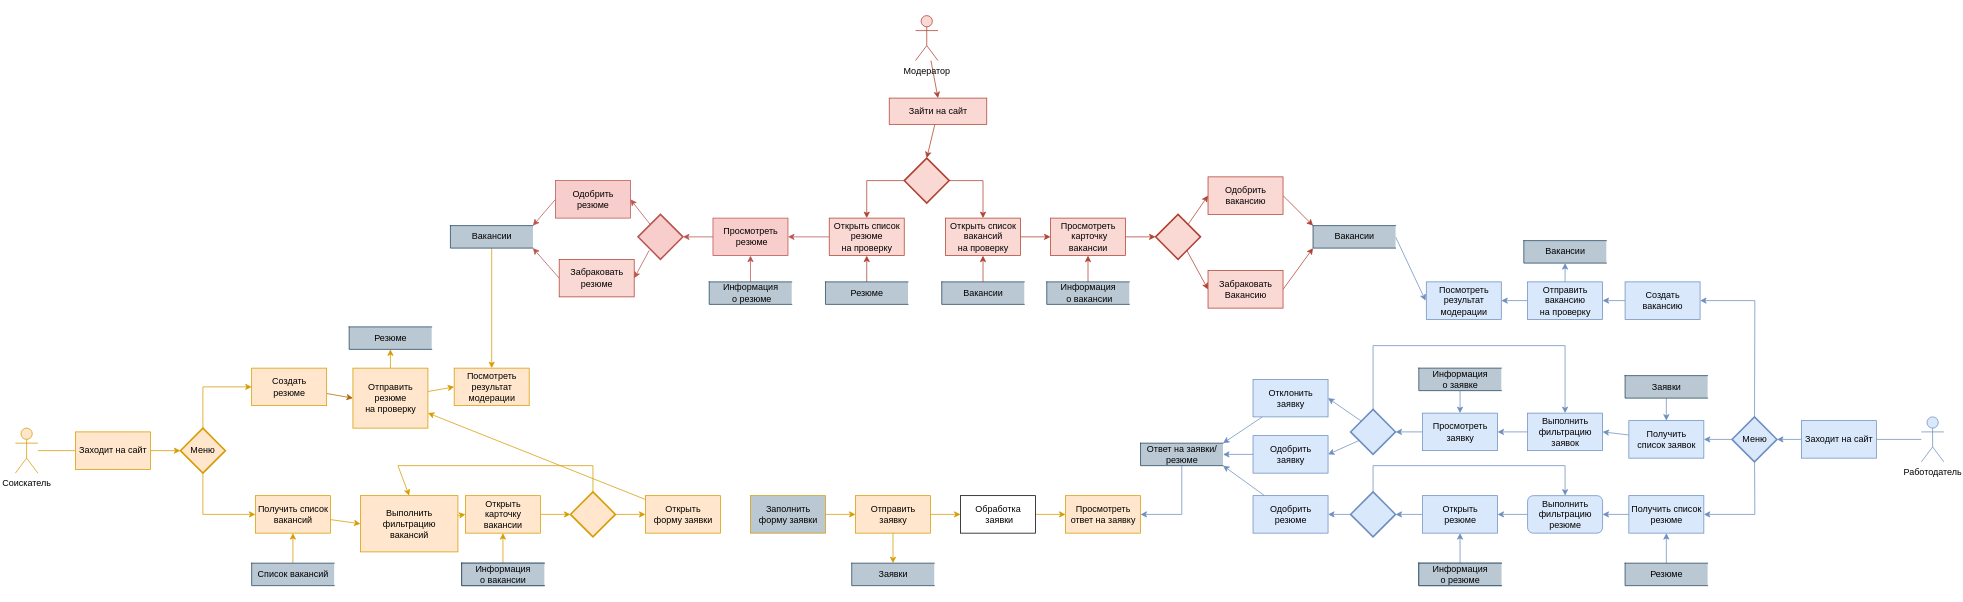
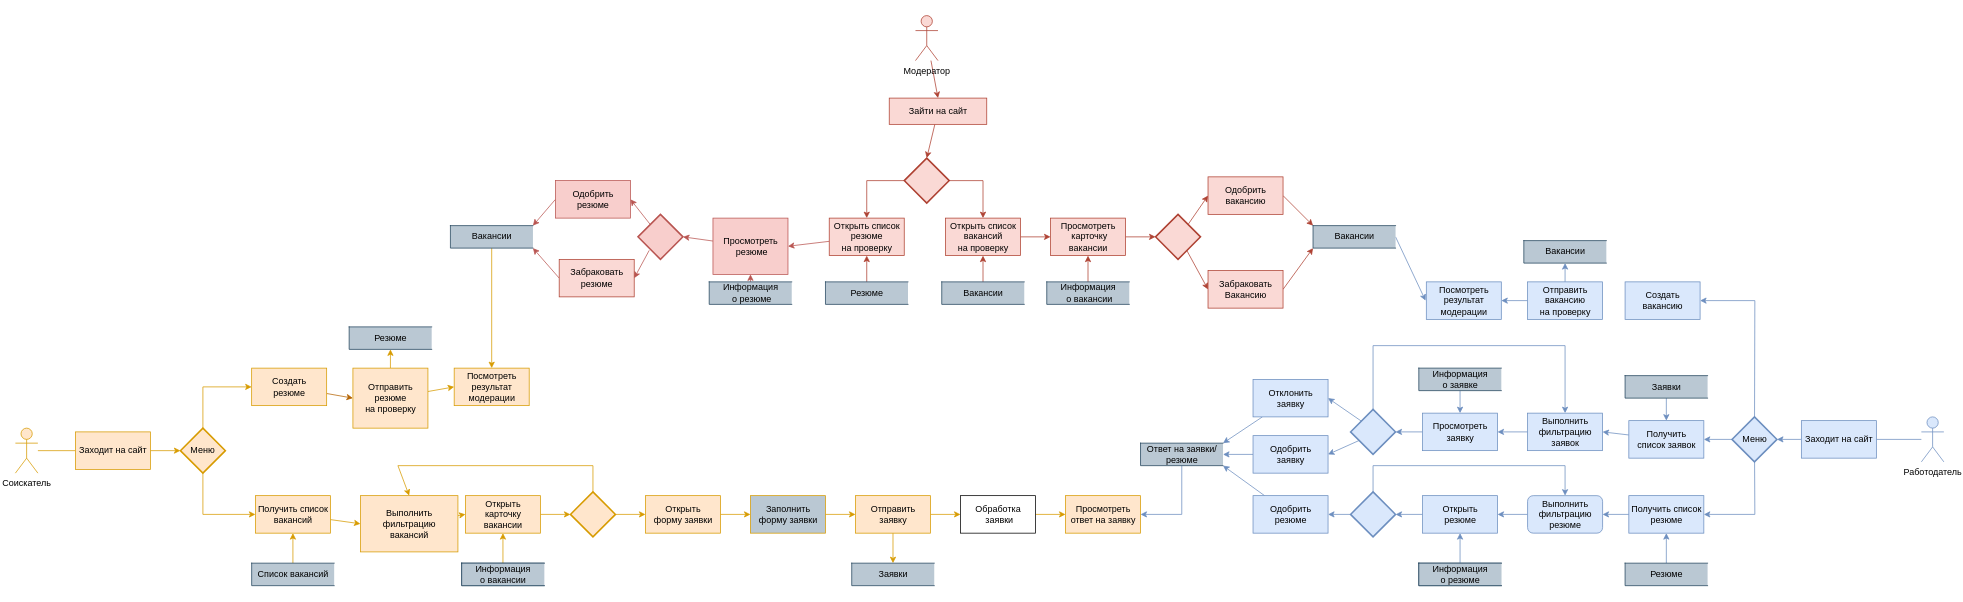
node "Просмотреть резюме": size 75x38 -> 75x56
edge "Создать вакансию" -> "Отправить вакансию на проверку": removed
edge "Открыть форму заявки" -> "Отправить резюме на проверку": now "Открыть форму заявки" -> "Заполнить форму заявки"
